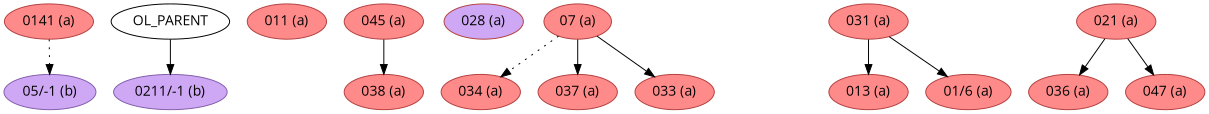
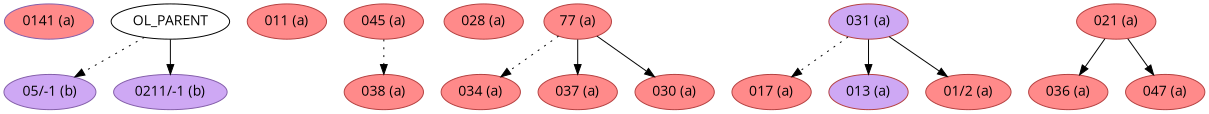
node "0141 (a)": color #b43f3f -> #835da9
node "028 (a)": fillcolor #cea8f4 -> #ff8a8a
node "07 (a)": label "07 (a)" -> "77 (a)"
node "031 (a)": fillcolor #ff8a8a -> #cea8f4
edge "0141 (a)" -> "05/-1 (b)": now "OL_PARENT" -> "05/-1 (b)"
edge "045 (a)" -> "038 (a)": style solid -> dotted
node "033 (a)": label "033 (a)" -> "030 (a)"
node "017 (a)": added
node "013 (a)": fillcolor #ff8a8a -> #cea8f4
node "01/6 (a)": label "01/6 (a)" -> "01/2 (a)"
